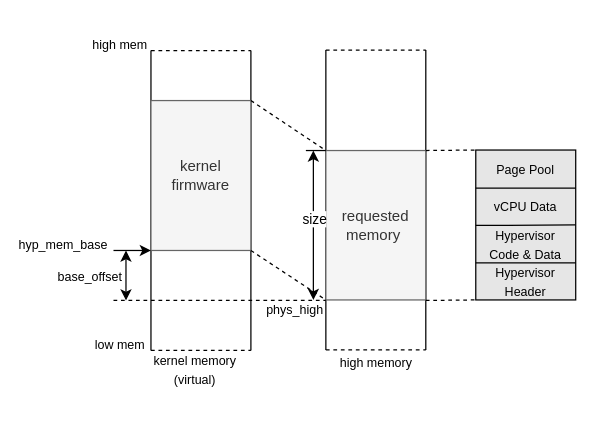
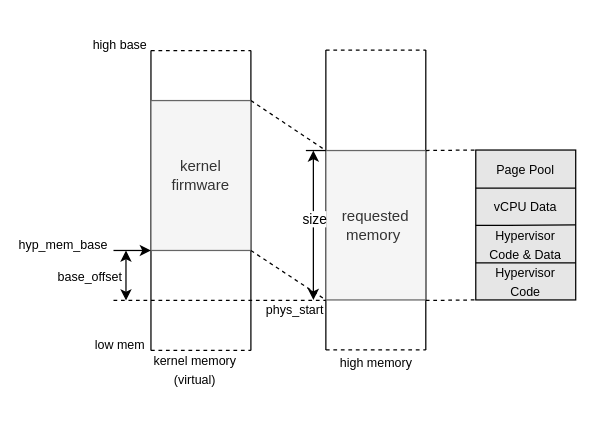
node "high mem": label "high mem" -> "high base"
node "Hypervisor Header": label "Hypervisor Header" -> "Hypervisor Code"
node "phys_high": label "phys_high" -> "phys_start"
